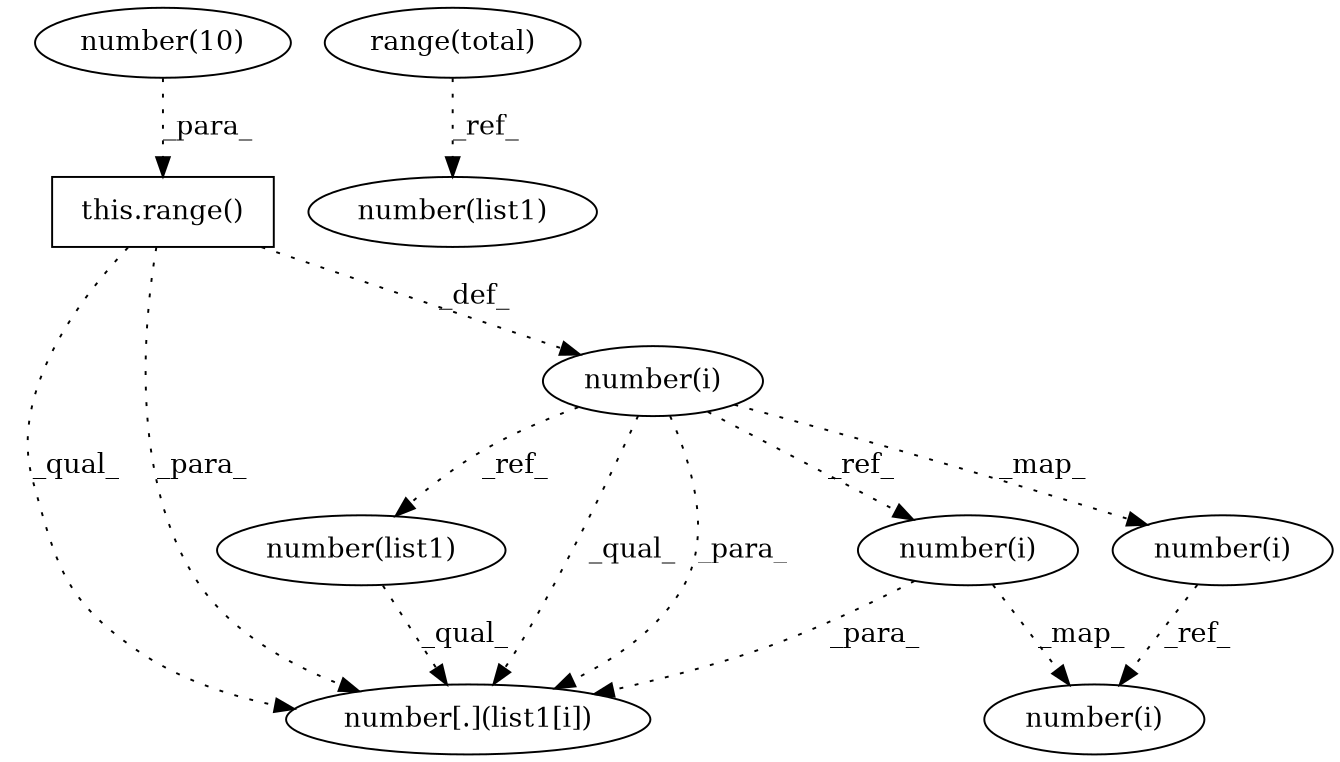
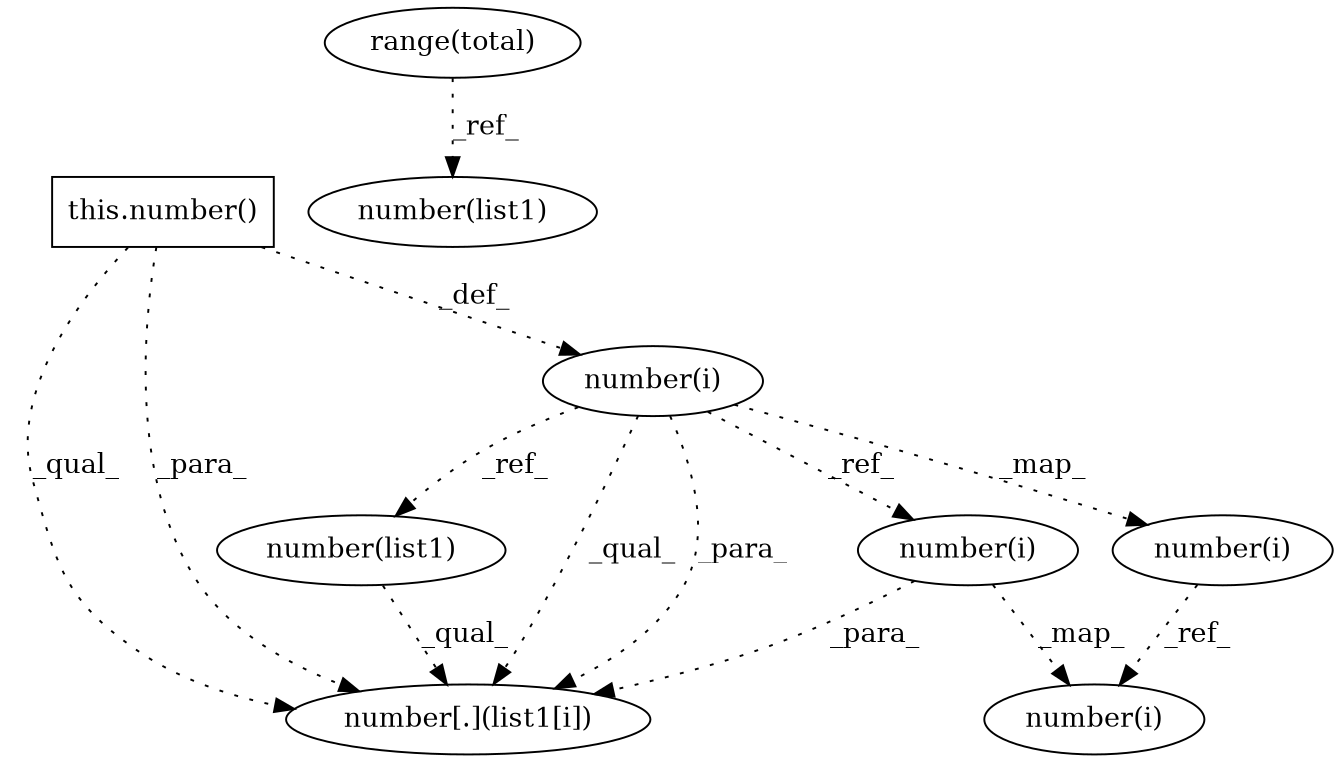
node "number(10)": removed
node "this.range()": label "this.range()" -> "this.number()"
